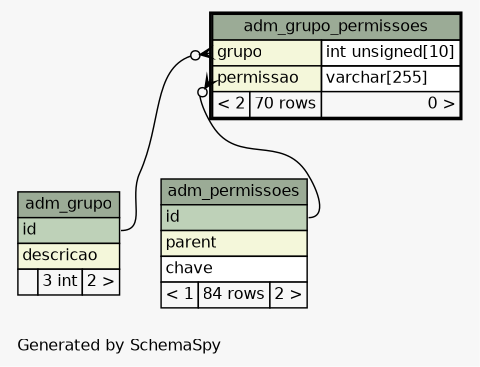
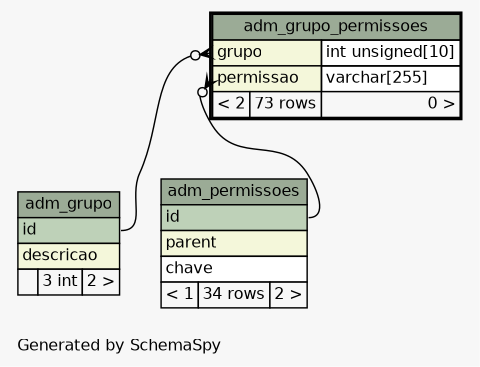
node "adm_grupo_permissoes": text "70 rows" -> "73 rows"
node "adm_permissoes": text "84 rows" -> "34 rows"
